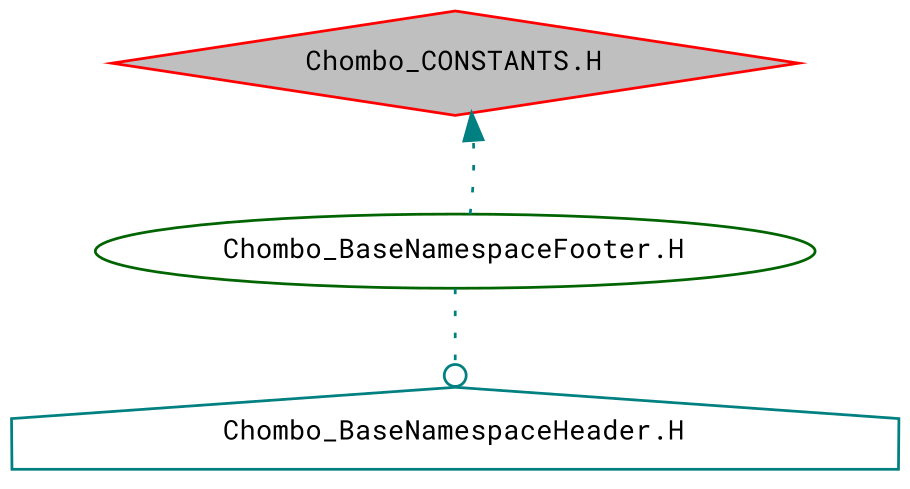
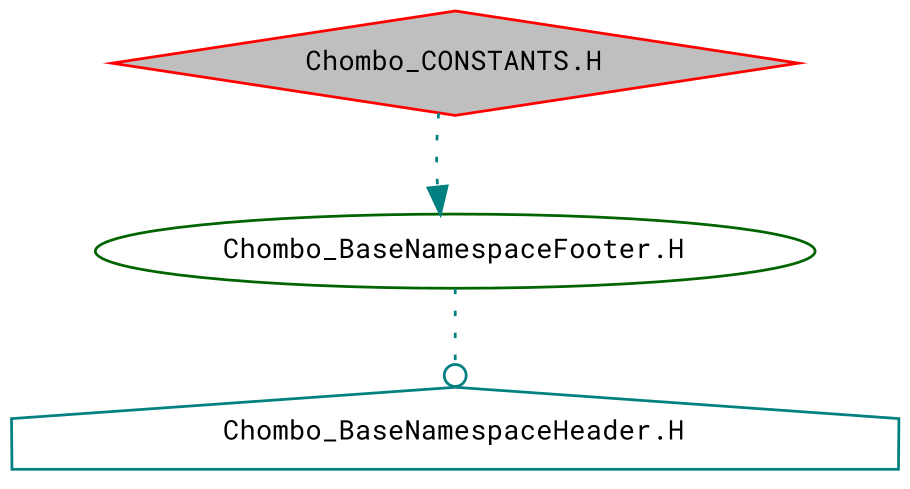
edge "Chombo_BaseNamespaceFooter.H" -> "Chombo_CONSTANTS.H": reversed
